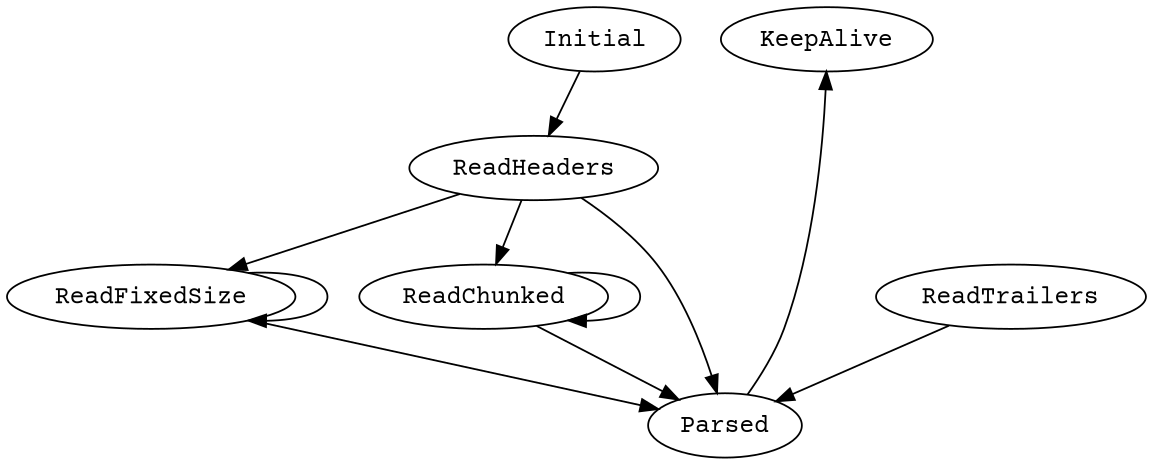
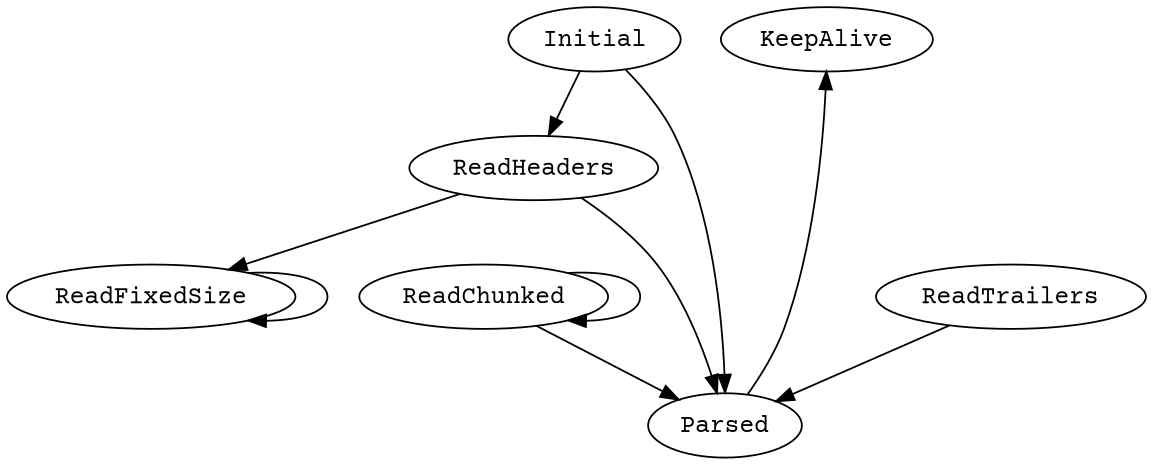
edge "ReadHeaders" -> "ReadChunked": removed
edge "ReadFixedSize" -> "Parsed": now "Initial" -> "Parsed"
